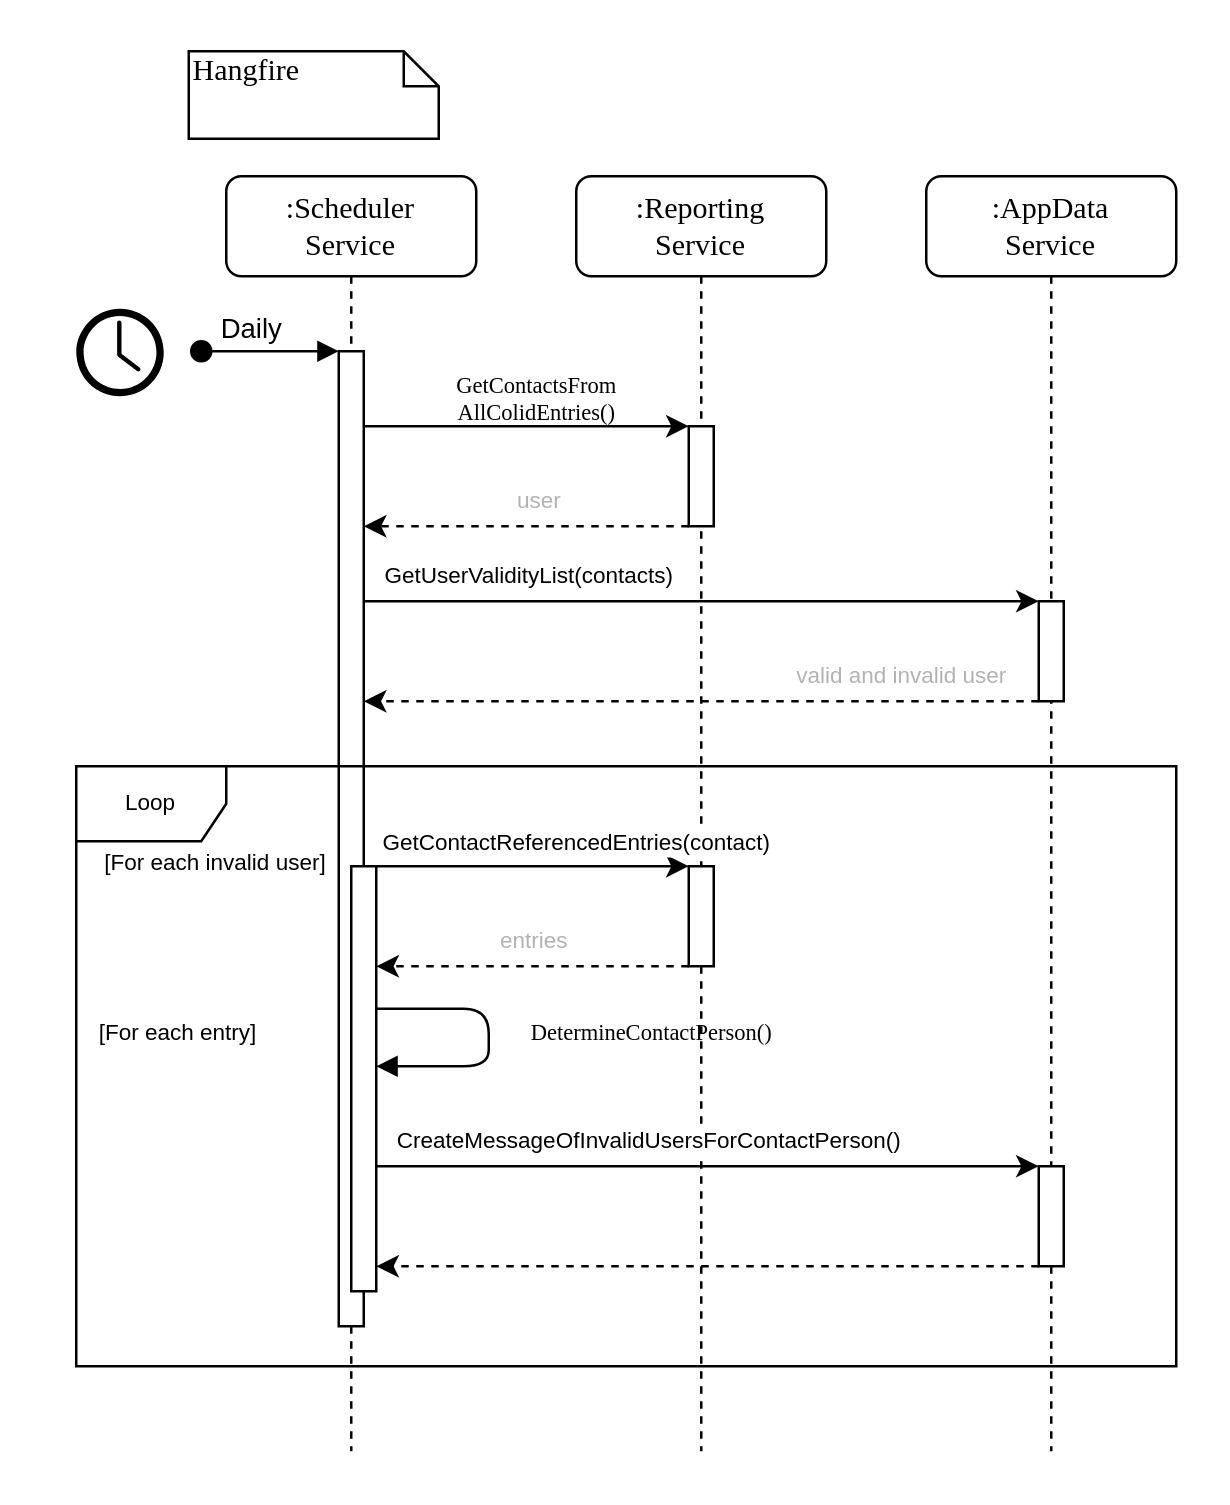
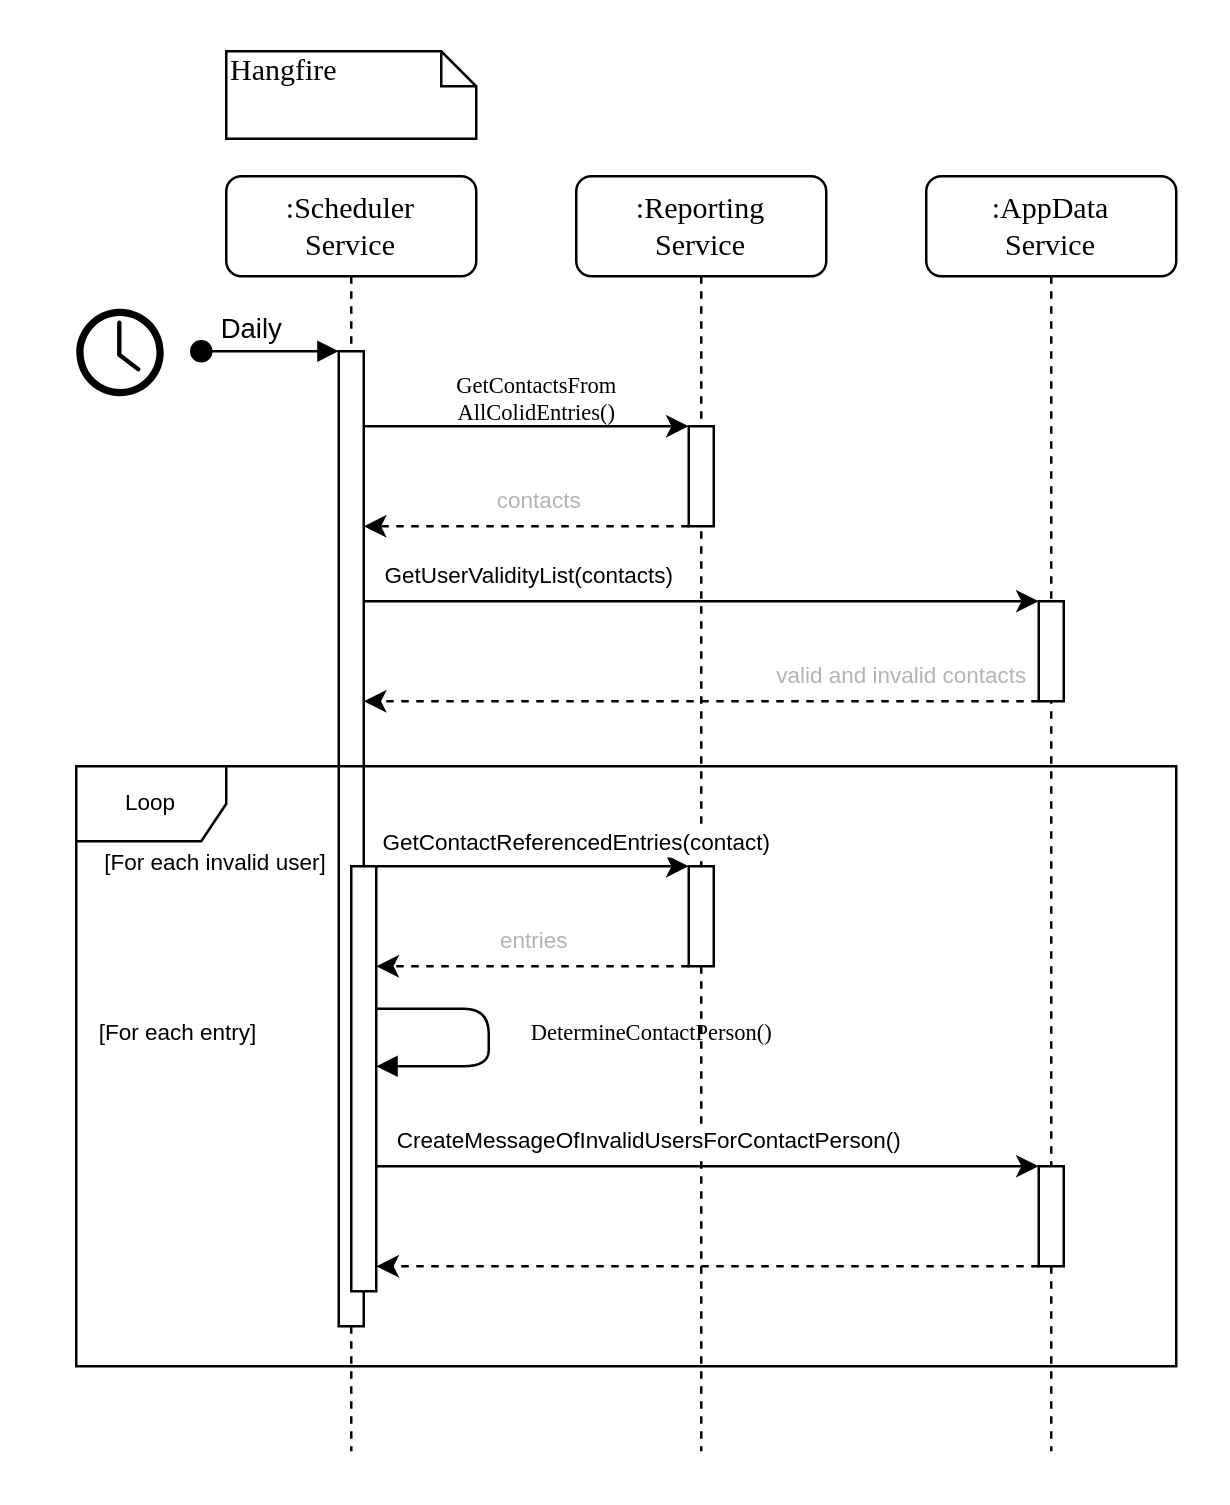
node "Hangfire": moved (314, 95) -> (351, 95)
node "user": label "user" -> "contacts"
node "valid and invalid user": label "valid and invalid user" -> "valid and invalid contacts"
